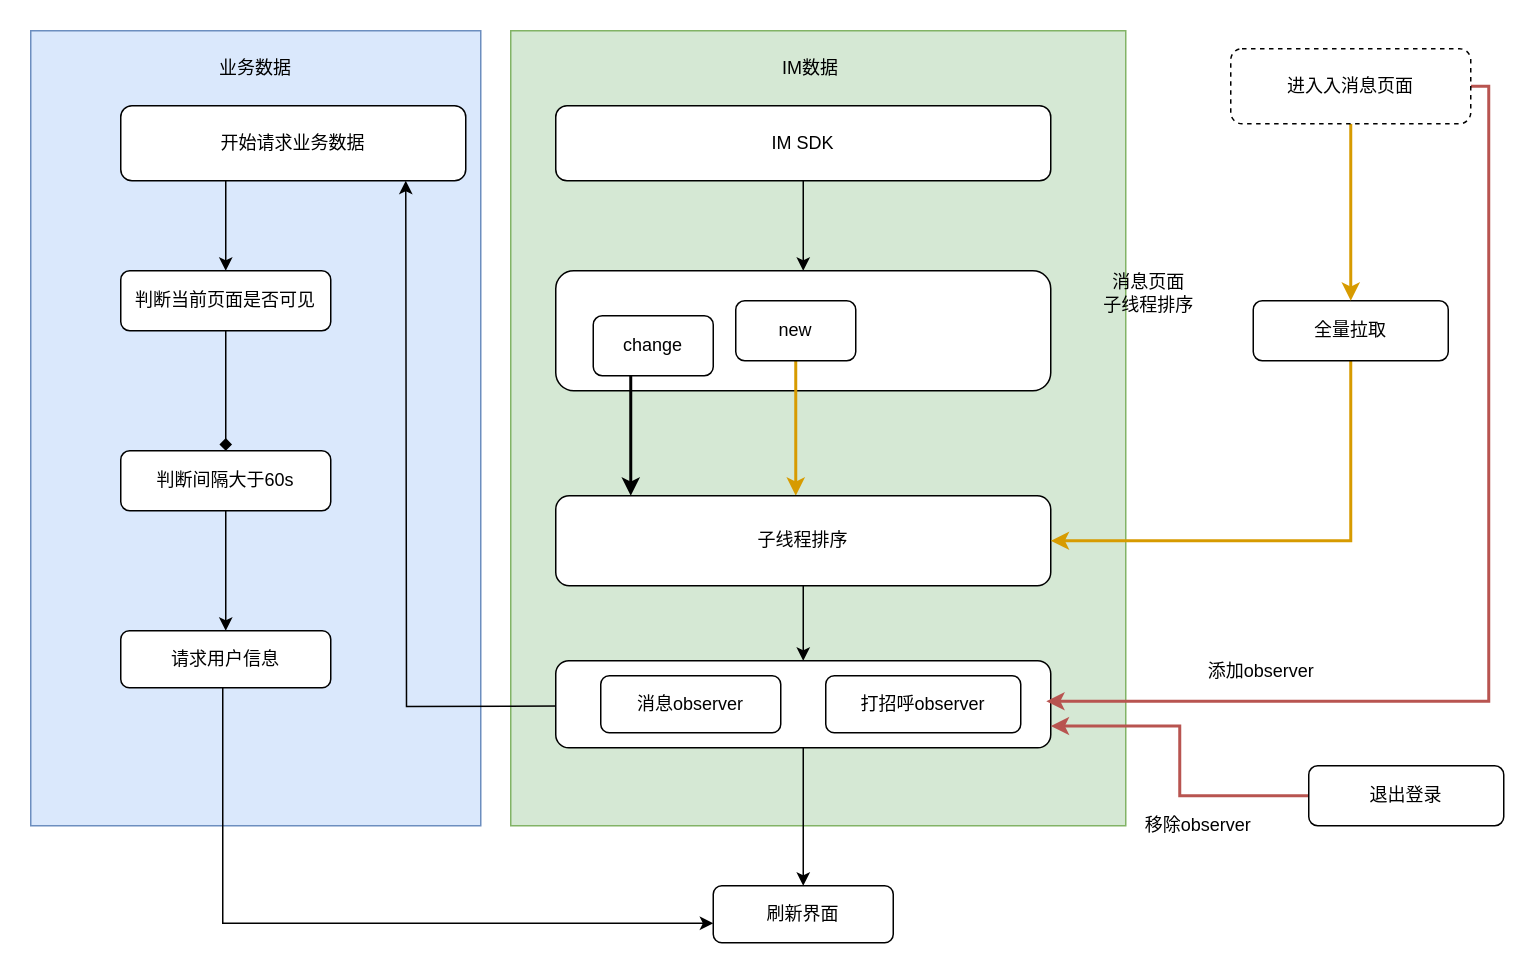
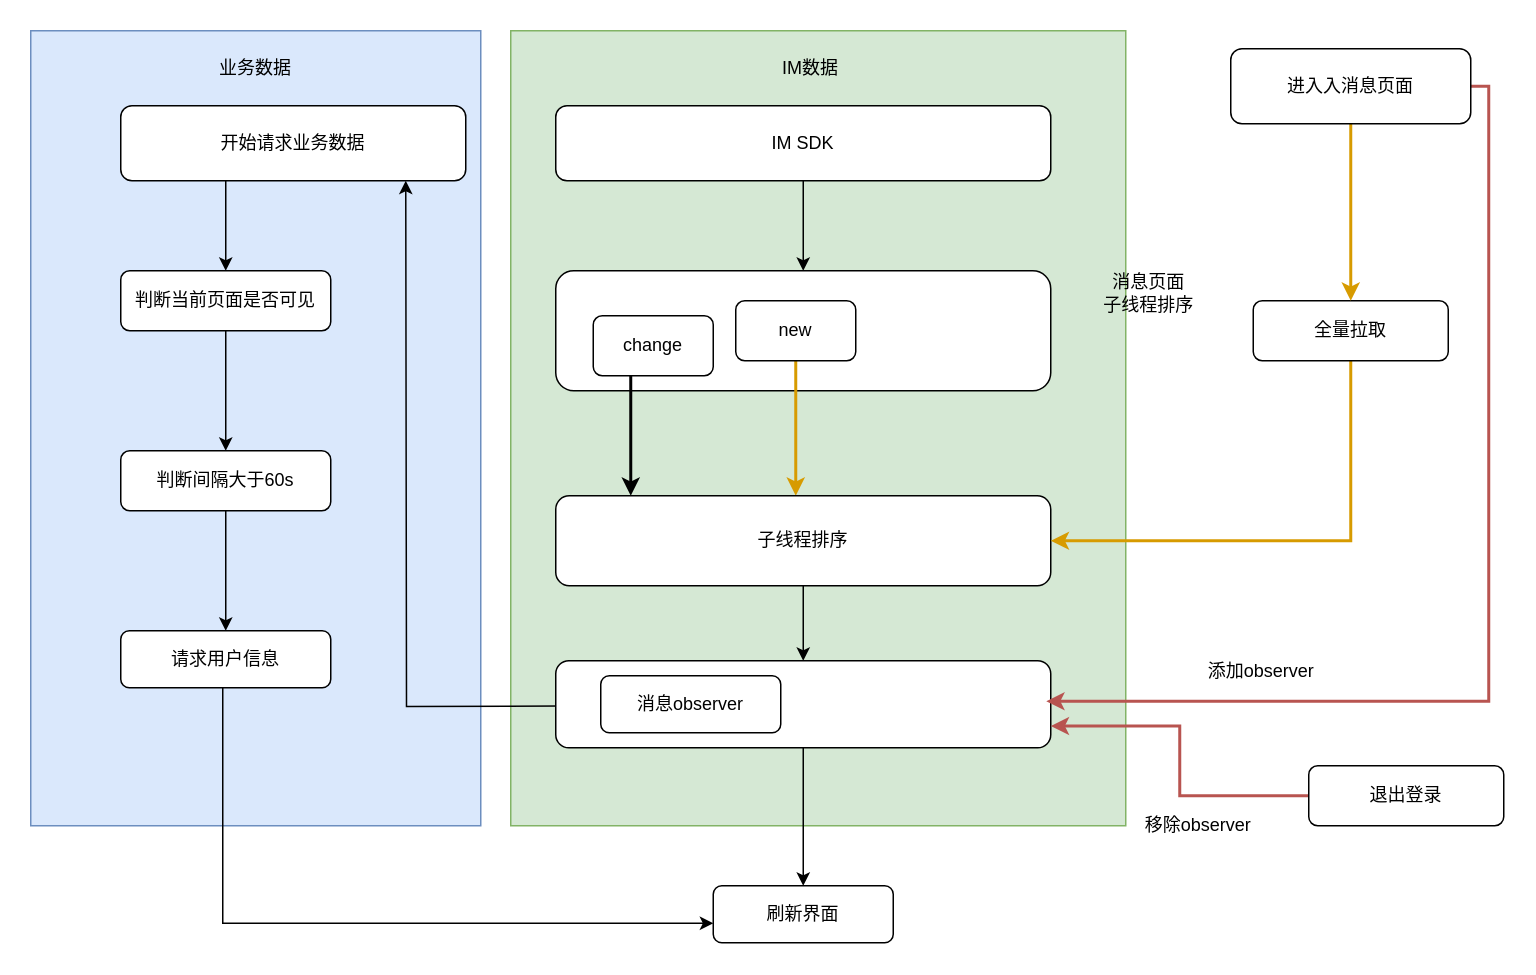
node "进入入消息页面": style dashed -> solid
edge "判断当前页面是否可见" -> "判断间隔大于60s": arrowhead diamond -> classic
node "打招呼observer": removed
